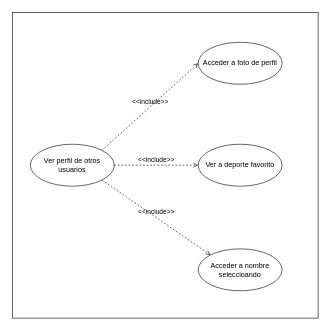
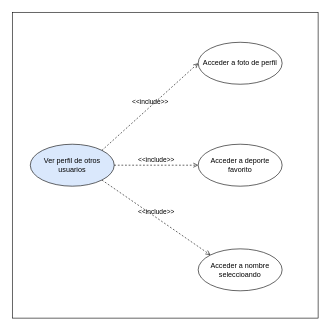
node "Ver perfil de otros usuarios": fillcolor #ffffff -> #dae8fc
node "Ver a deporte favorito": label "Ver a deporte favorito" -> "Acceder a deporte favorito"
